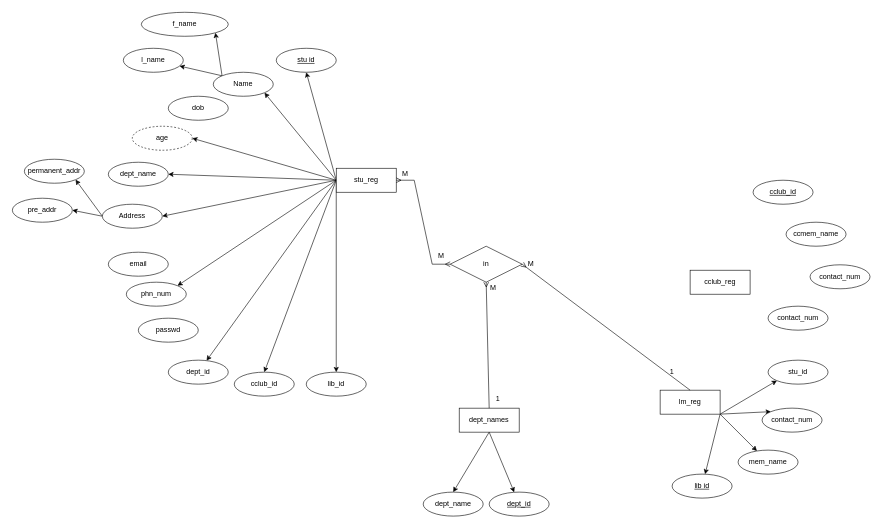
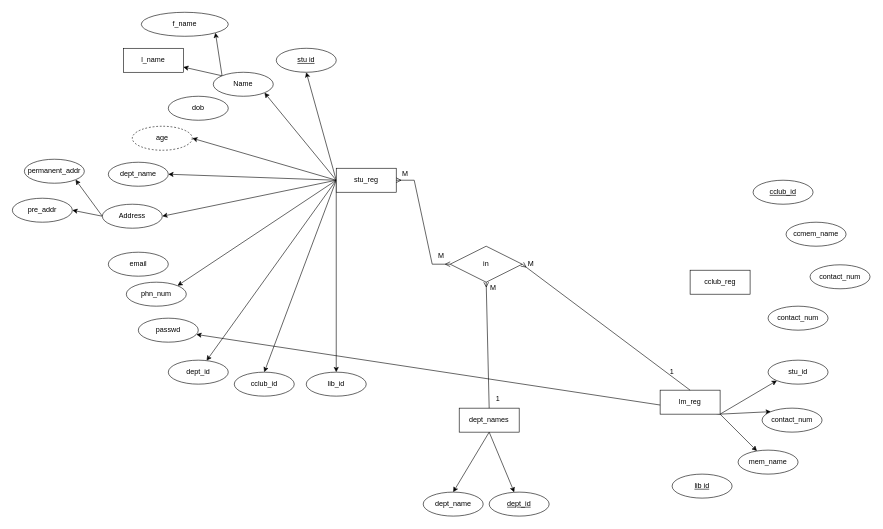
node "l_name": shape ellipse -> rectangle
edge "lm_reg" -> "lib id": now "lm_reg" -> "passwd"
